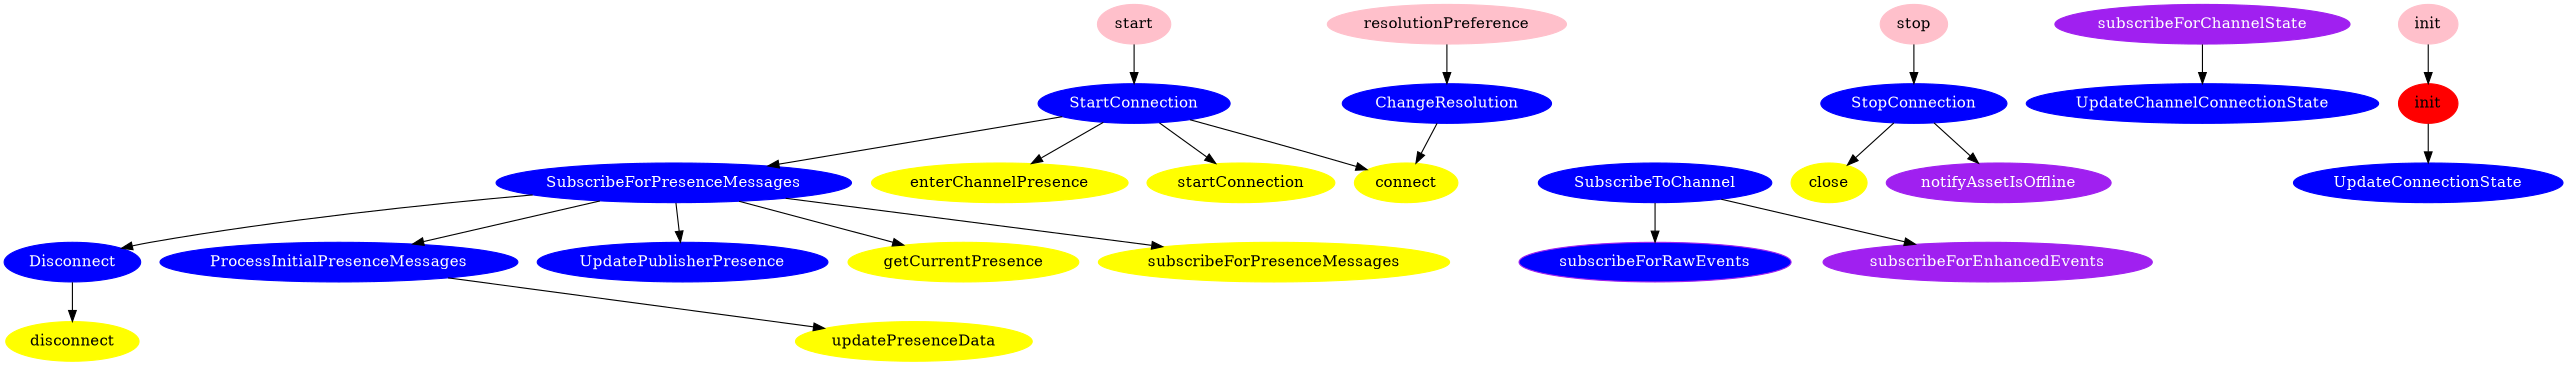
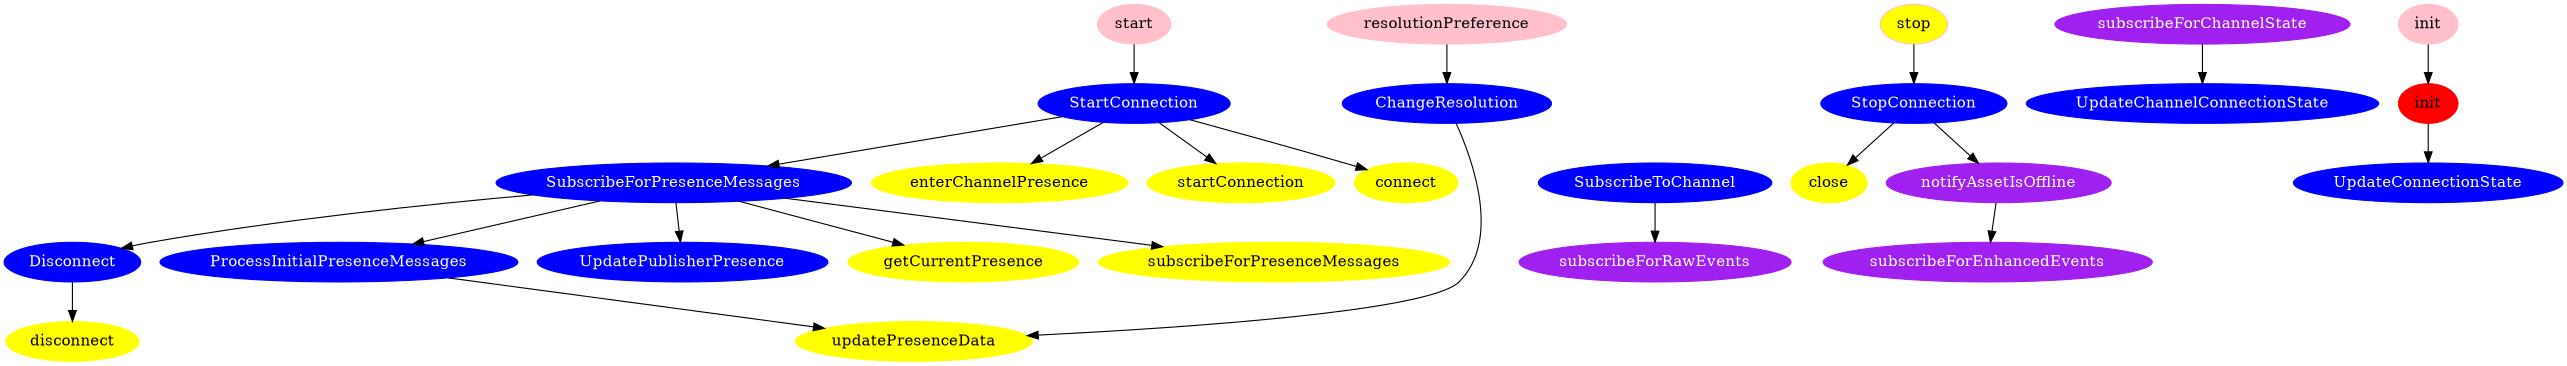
node "stop": fillcolor pink -> yellow
edge "ChangeResolution" -> "connect": now "ChangeResolution" -> "updatePresenceData"
edge "SubscribeToChannel" -> "subscribeForEnhancedEvents": now "notifyAssetIsOffline" -> "subscribeForEnhancedEvents"
node "subscribeForRawEvents": fillcolor blue -> purple
